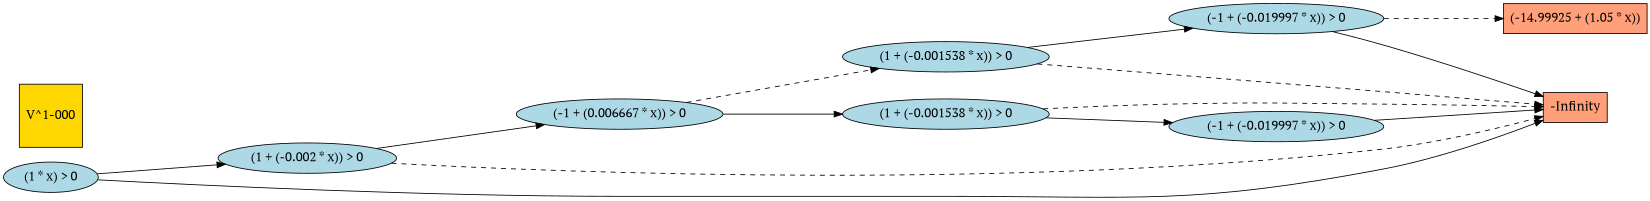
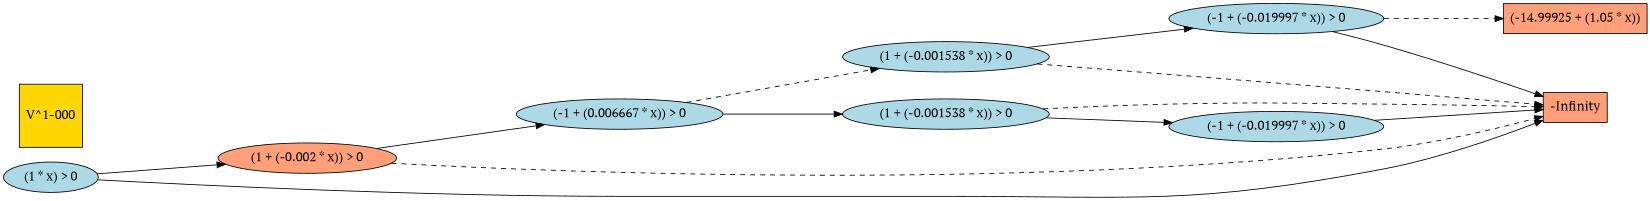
node "(1 + (-0.002 * x)) > 0": fillcolor lightblue -> lightsalmon
